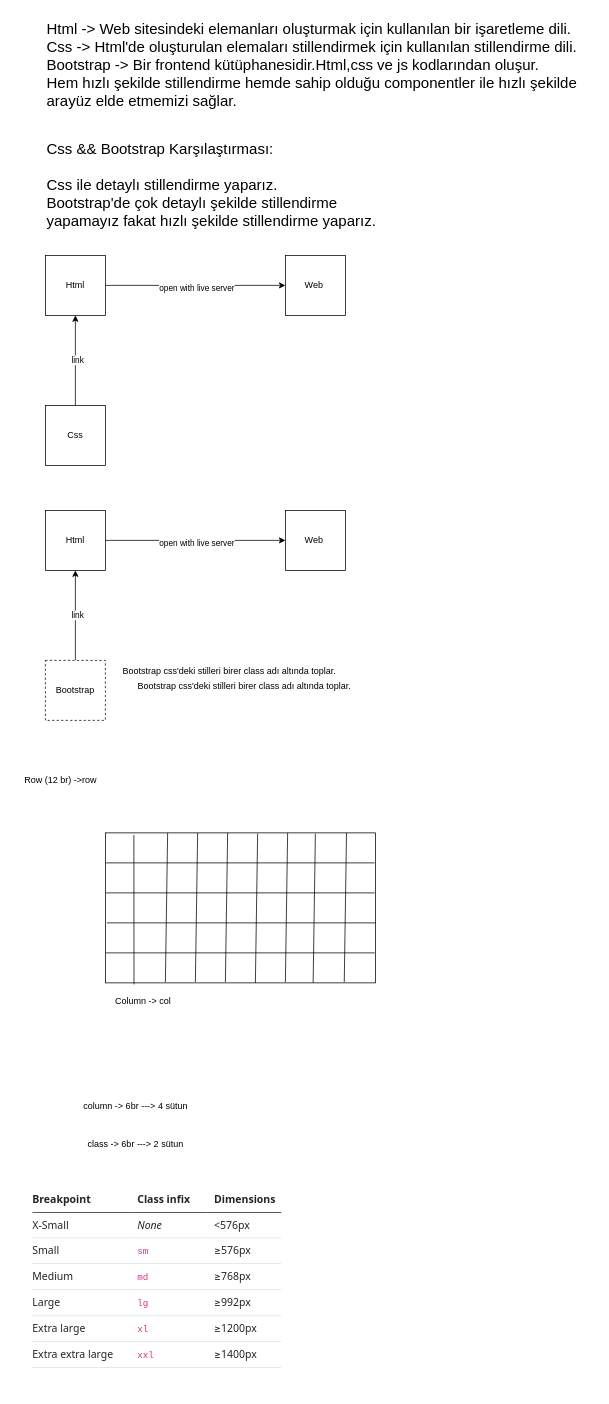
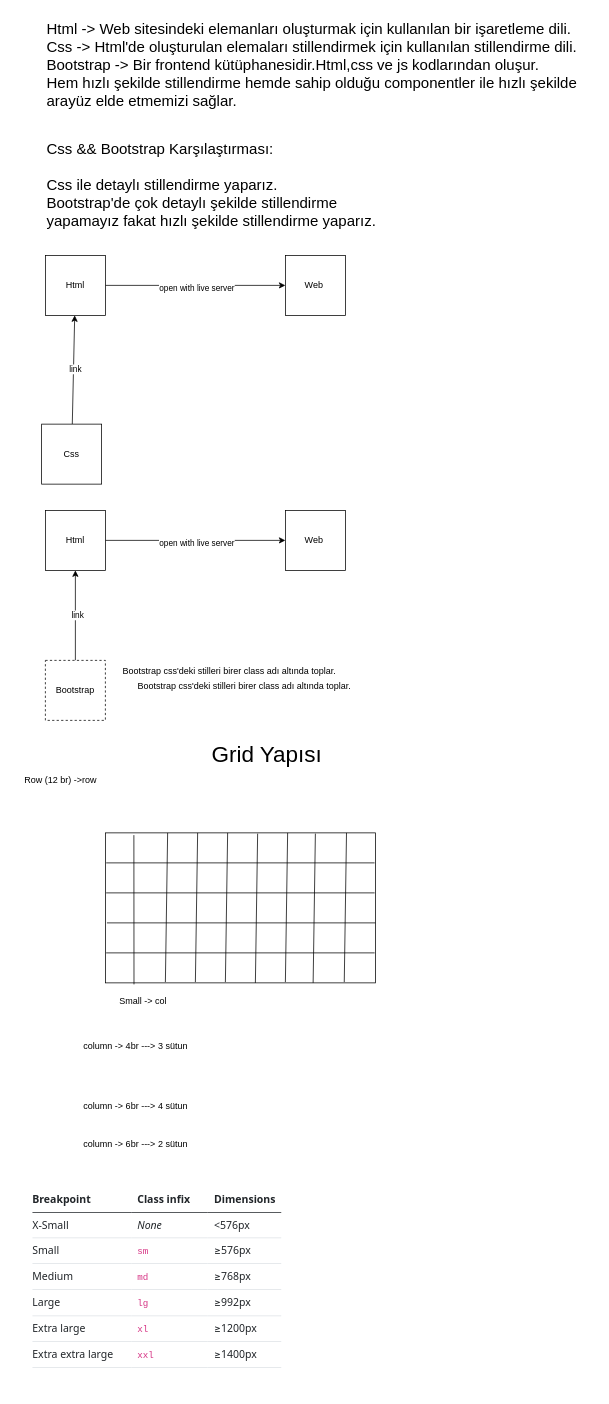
node "Css": moved (75, 435) -> (72, 454)
node "Grid Yapısı": added
node "Column -> col": label "Column -> col" -> "Small -> col"
node "column -> 4br ---> 3 sütun": added
node "class -> 6br ---> 2 sütun": label "class -> 6br ---> 2 sütun" -> "column -> 6br ---> 2 sütun"
